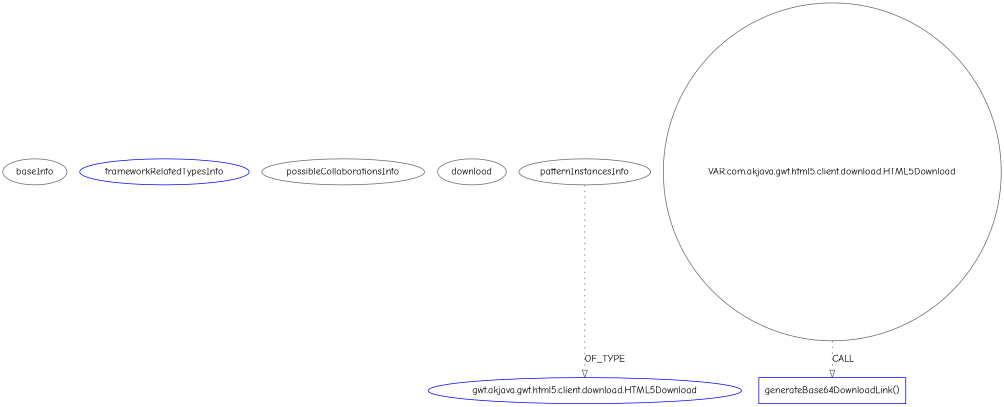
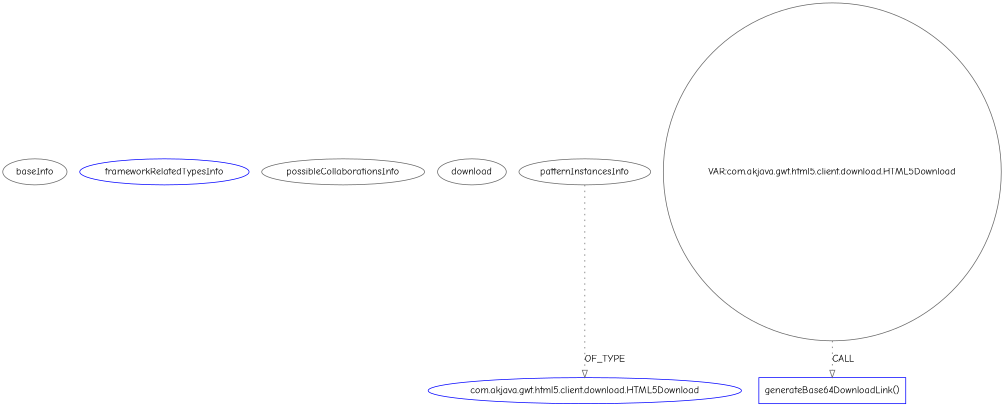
node "gwt.akjava.gwt.html5.client.download.HTML5Download": label "gwt.akjava.gwt.html5.client.download.HTML5Download" -> "com.akjava.gwt.html5.client.download.HTML5Download"
